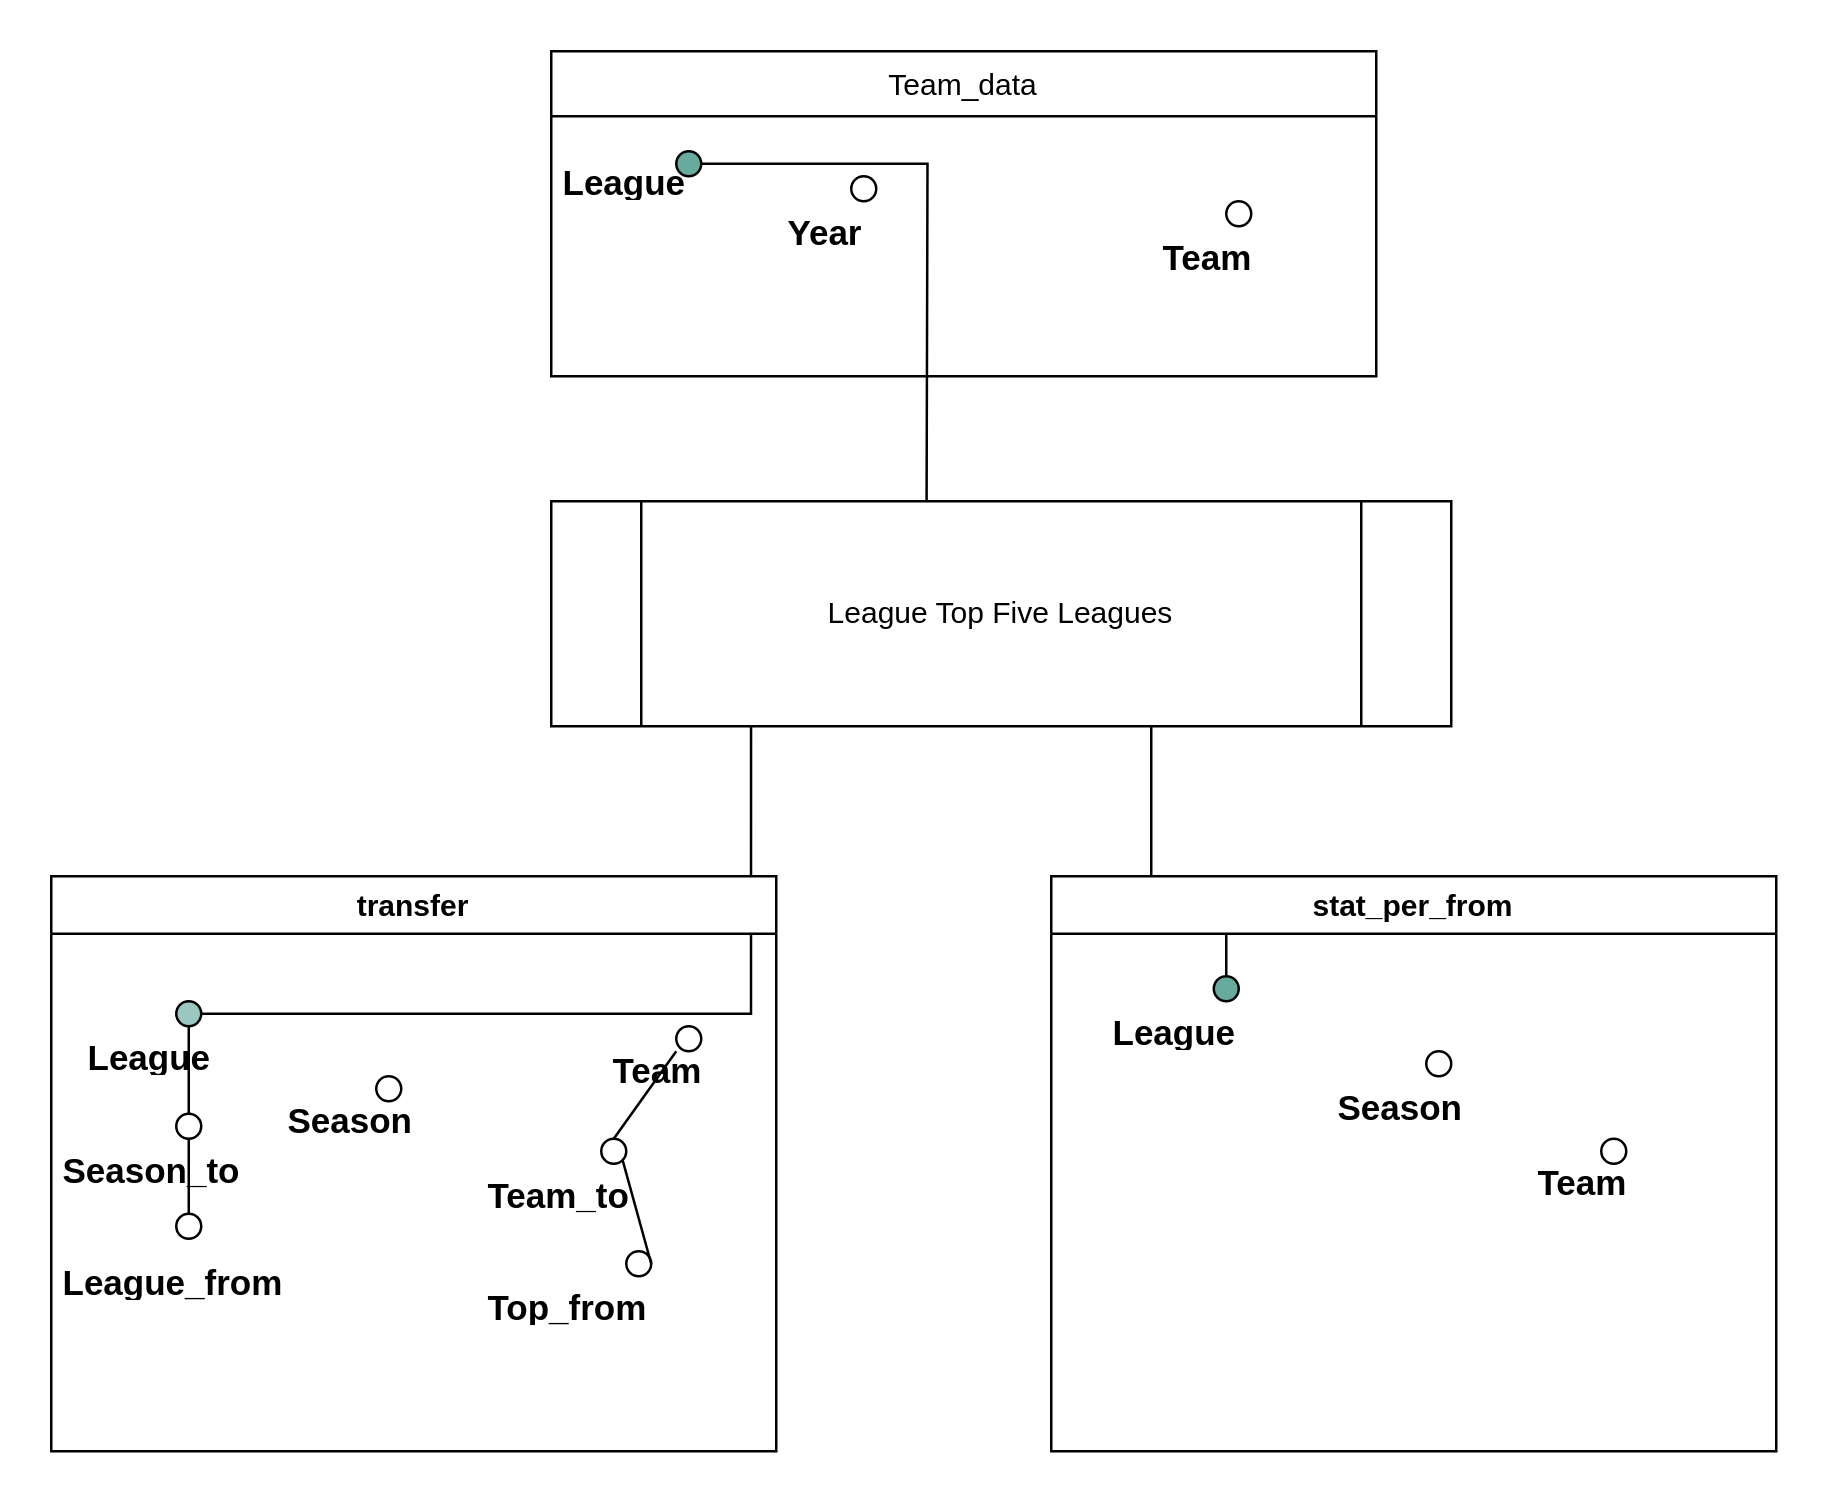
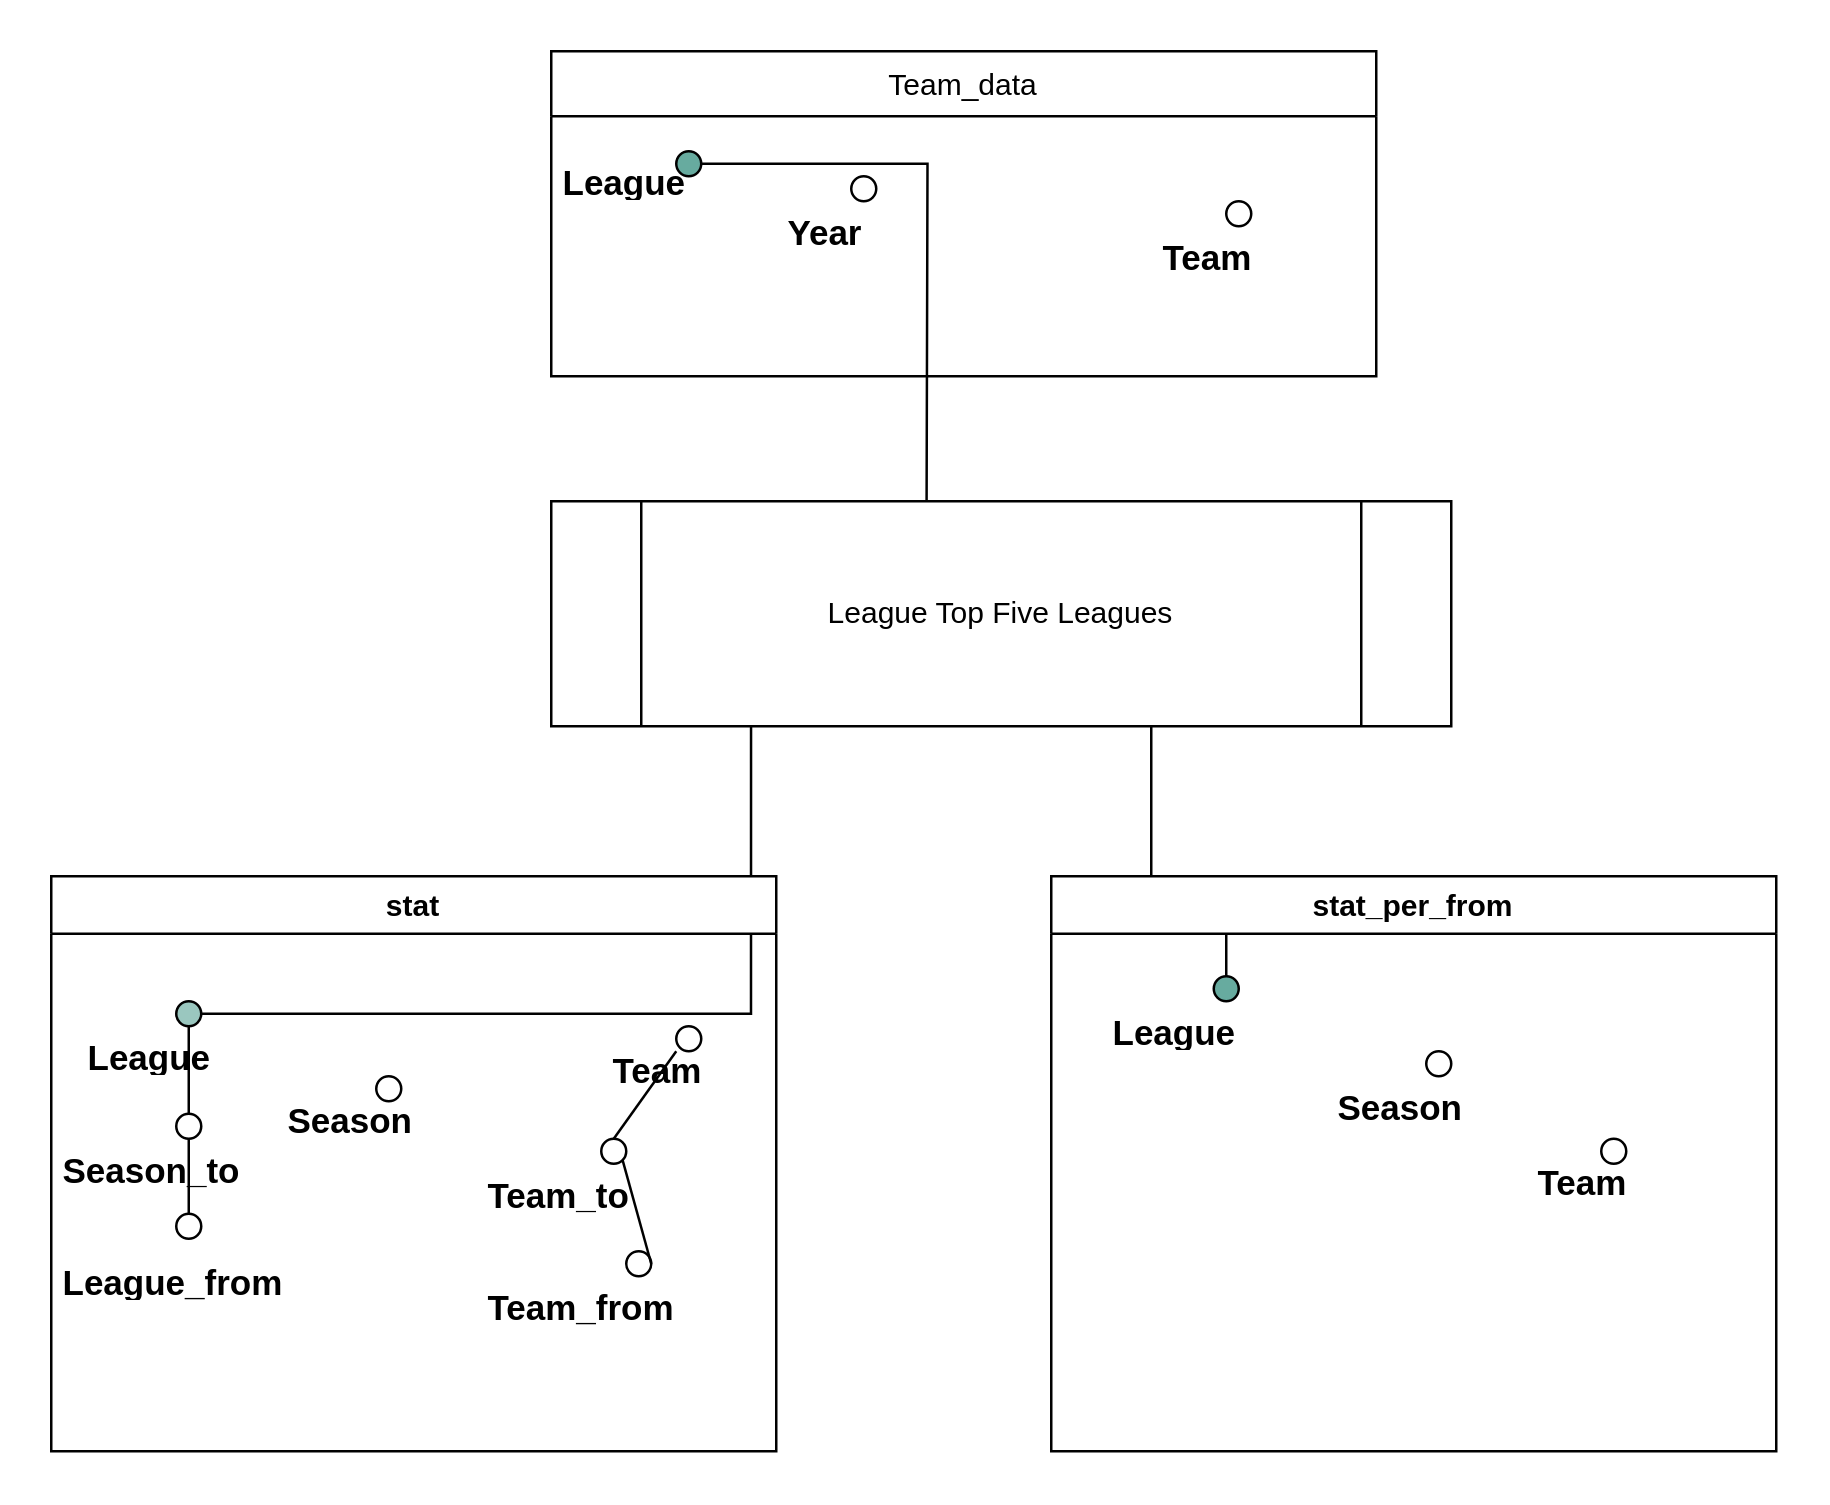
node "transfer": label "transfer" -> "stat"
node "Top_from": label "Top_from" -> "Team_from"
